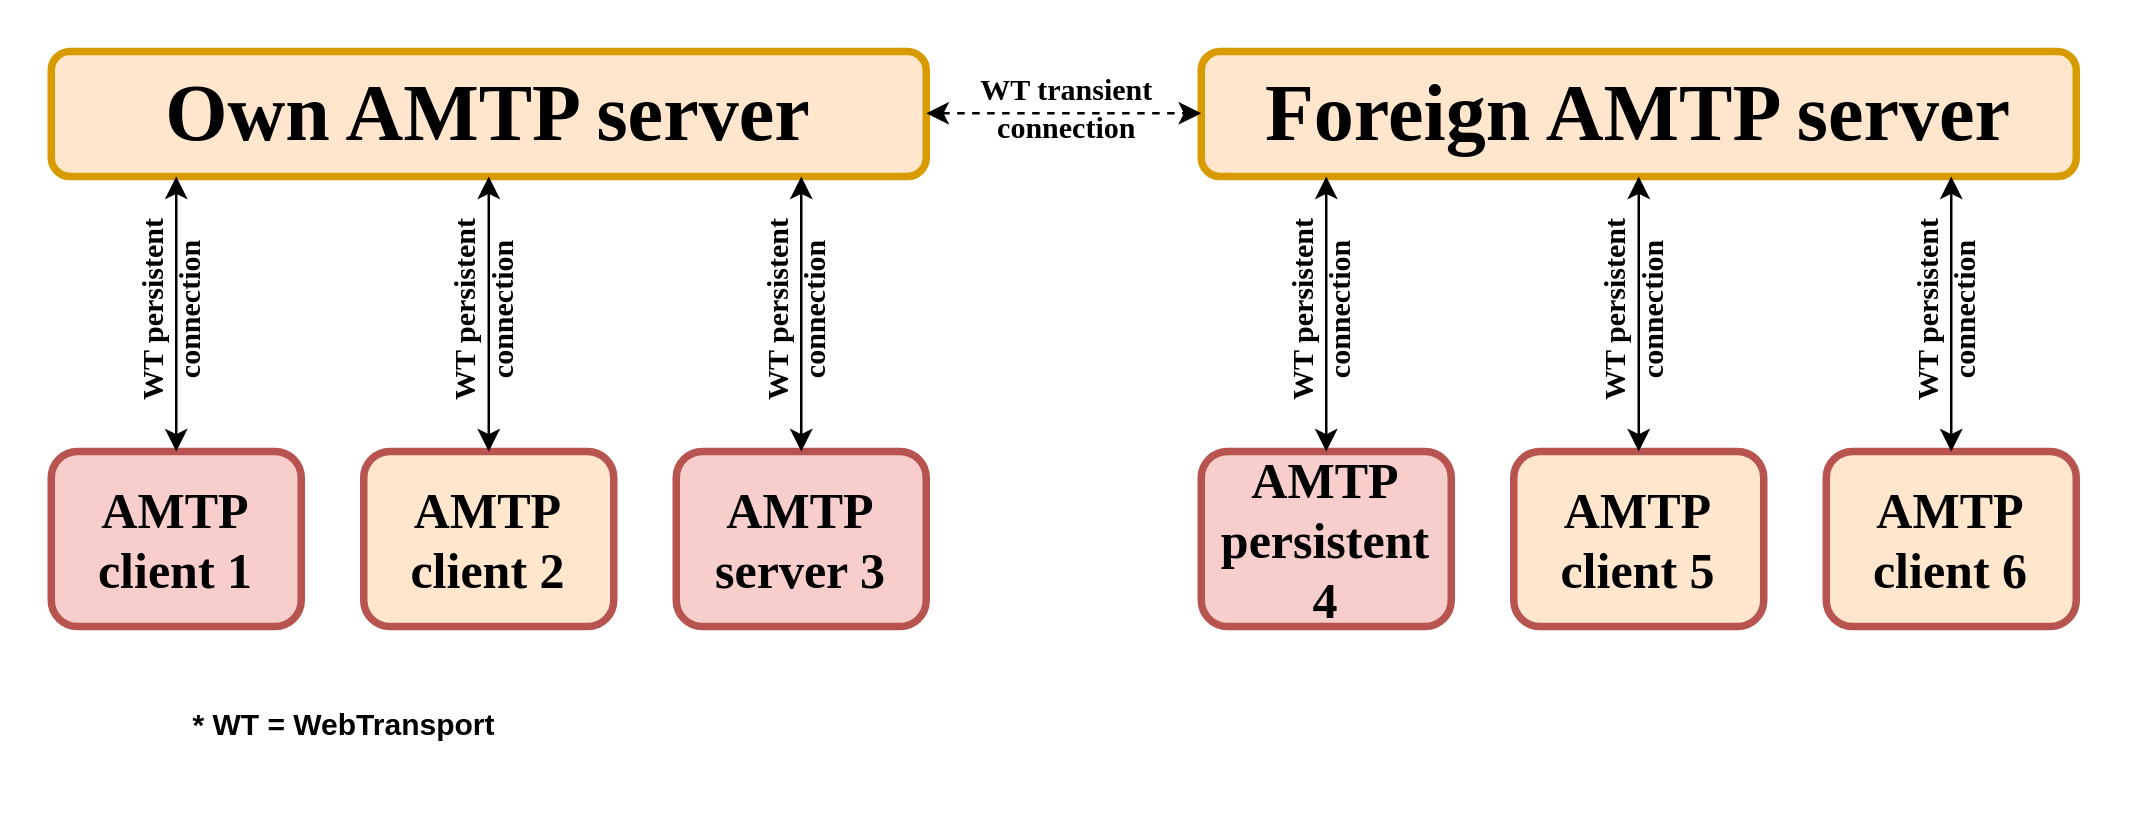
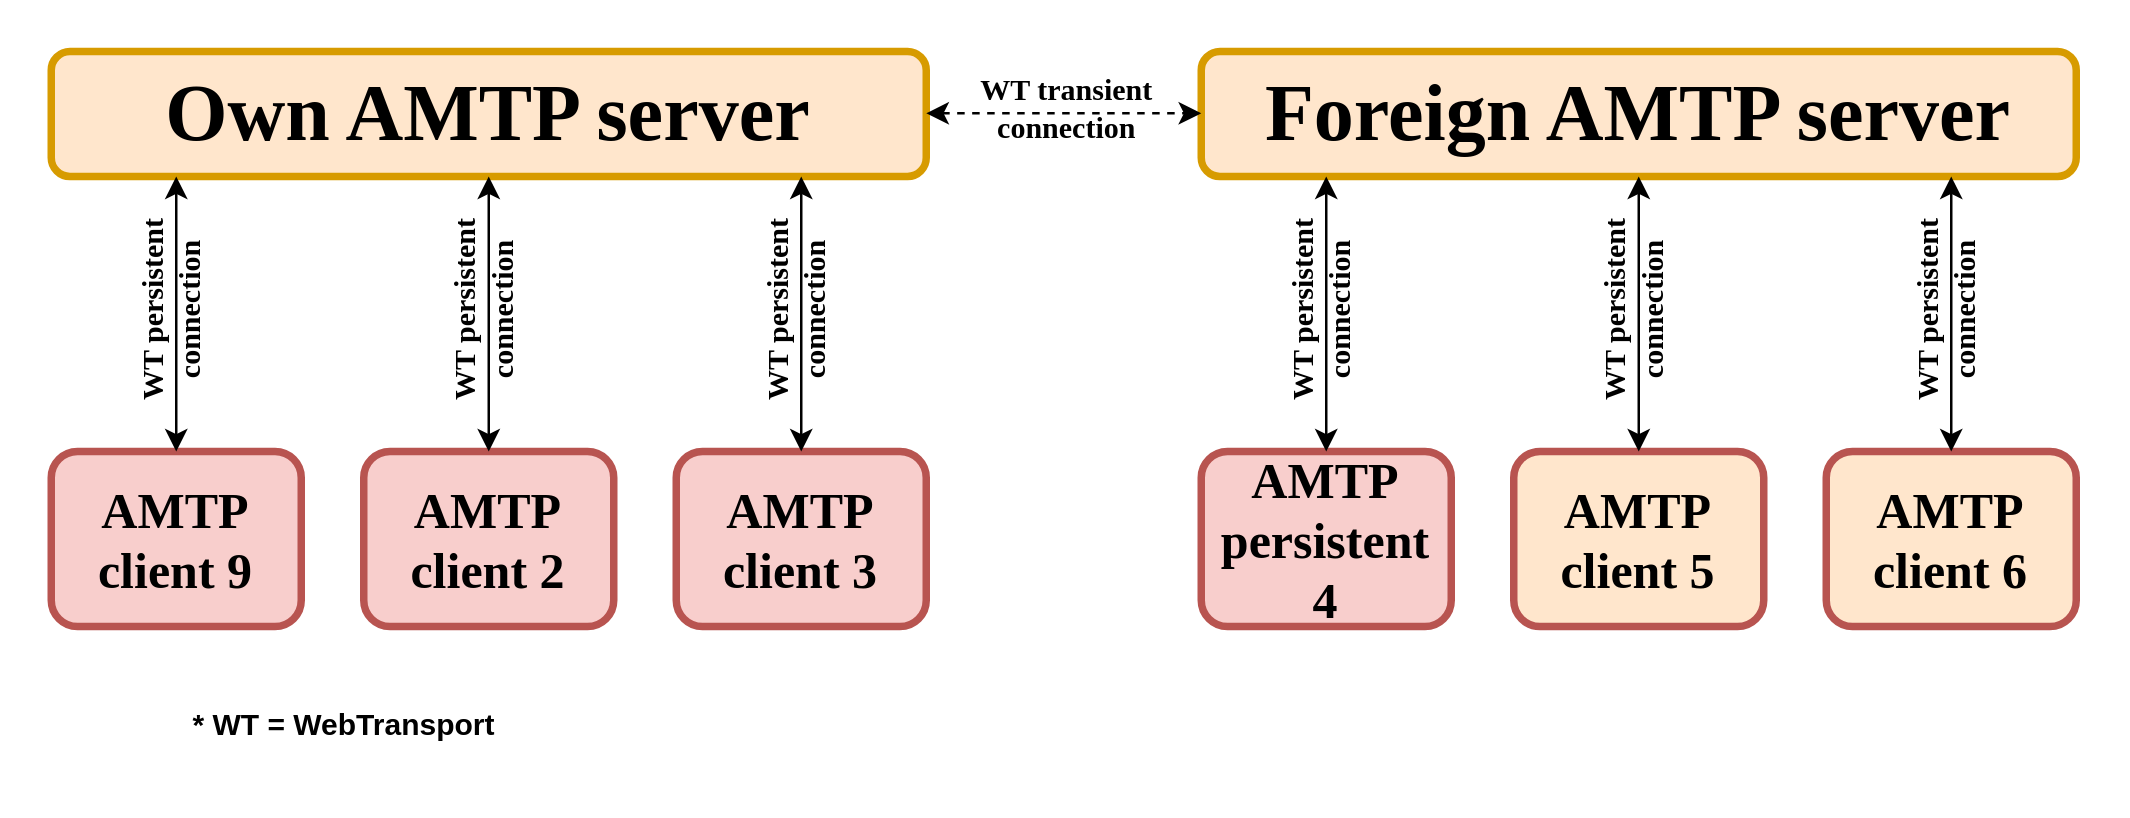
node "AMTP client 1": label "AMTP client 1" -> "AMTP client 9"
node "AMTP client 2": fillcolor #ffe6cc -> #f8cecc
node "AMTP server 3": label "AMTP server 3" -> "AMTP client 3"
